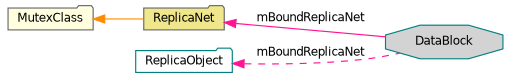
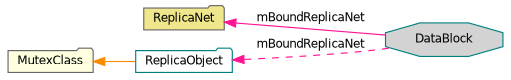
edge "ReplicaNet" -> "MutexClass": now "ReplicaObject" -> "MutexClass"
